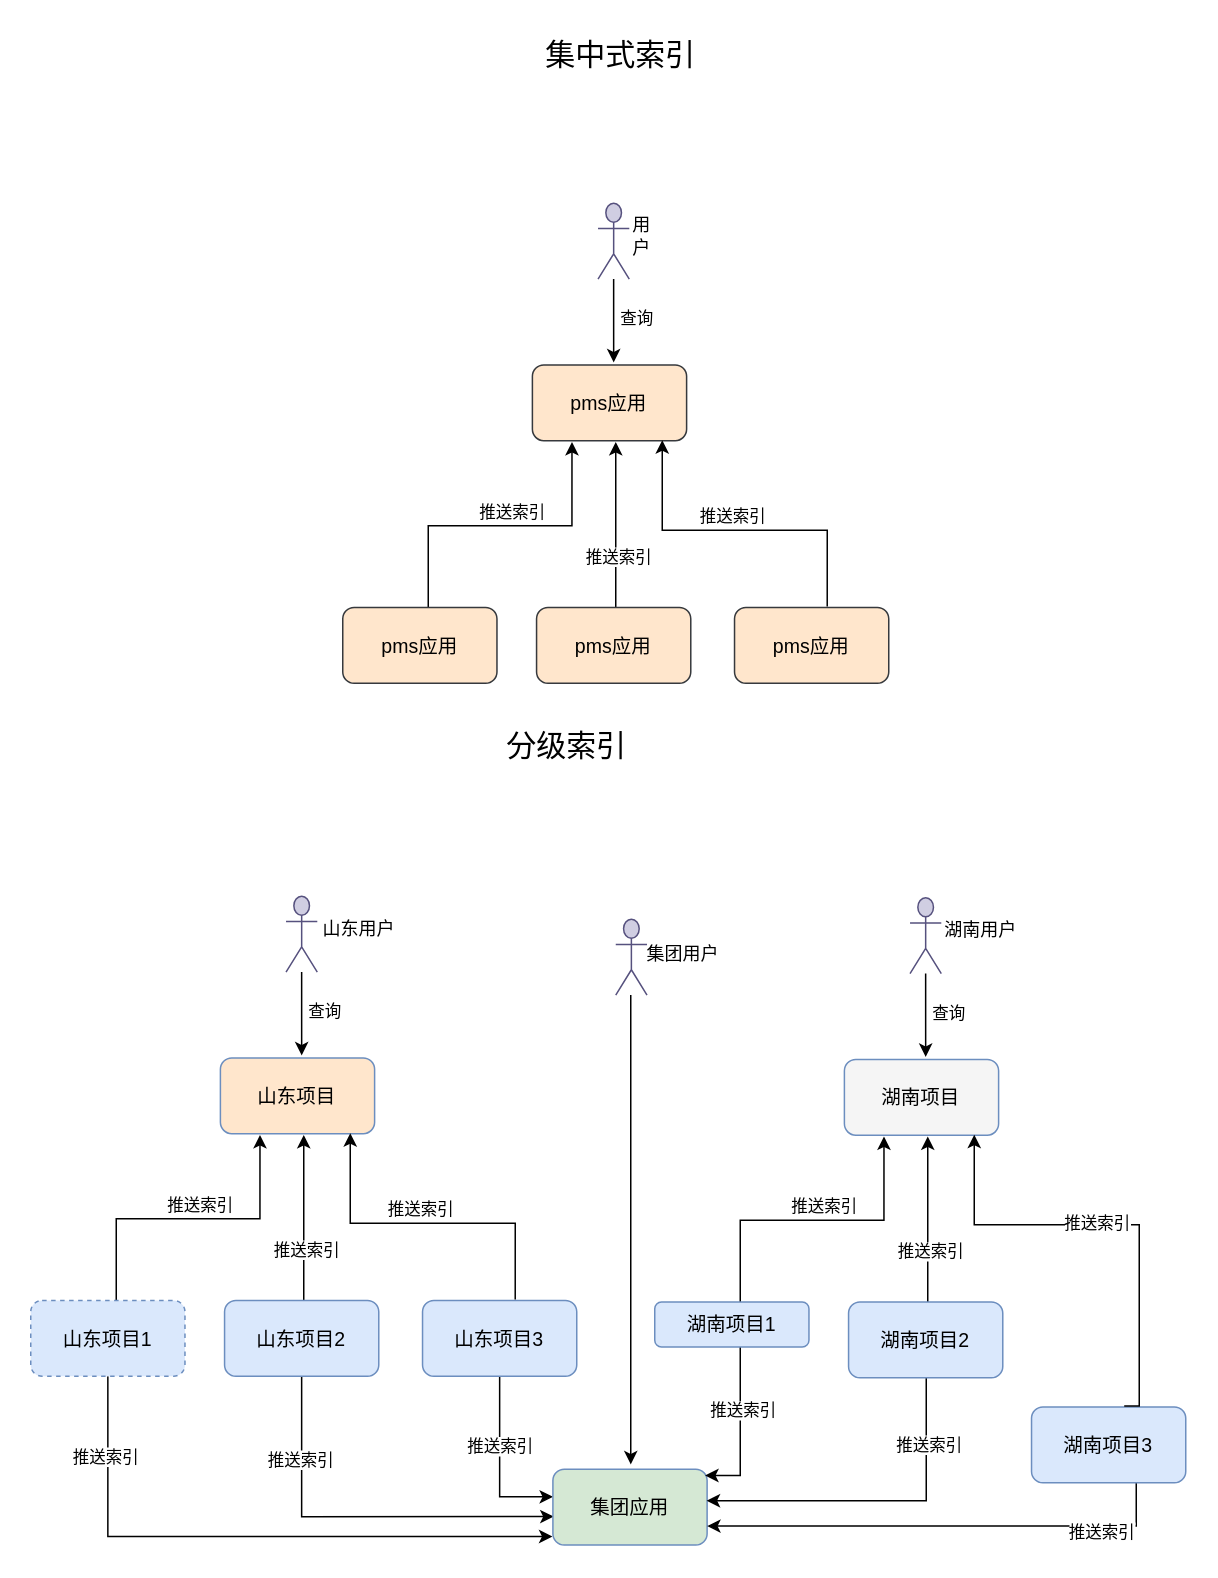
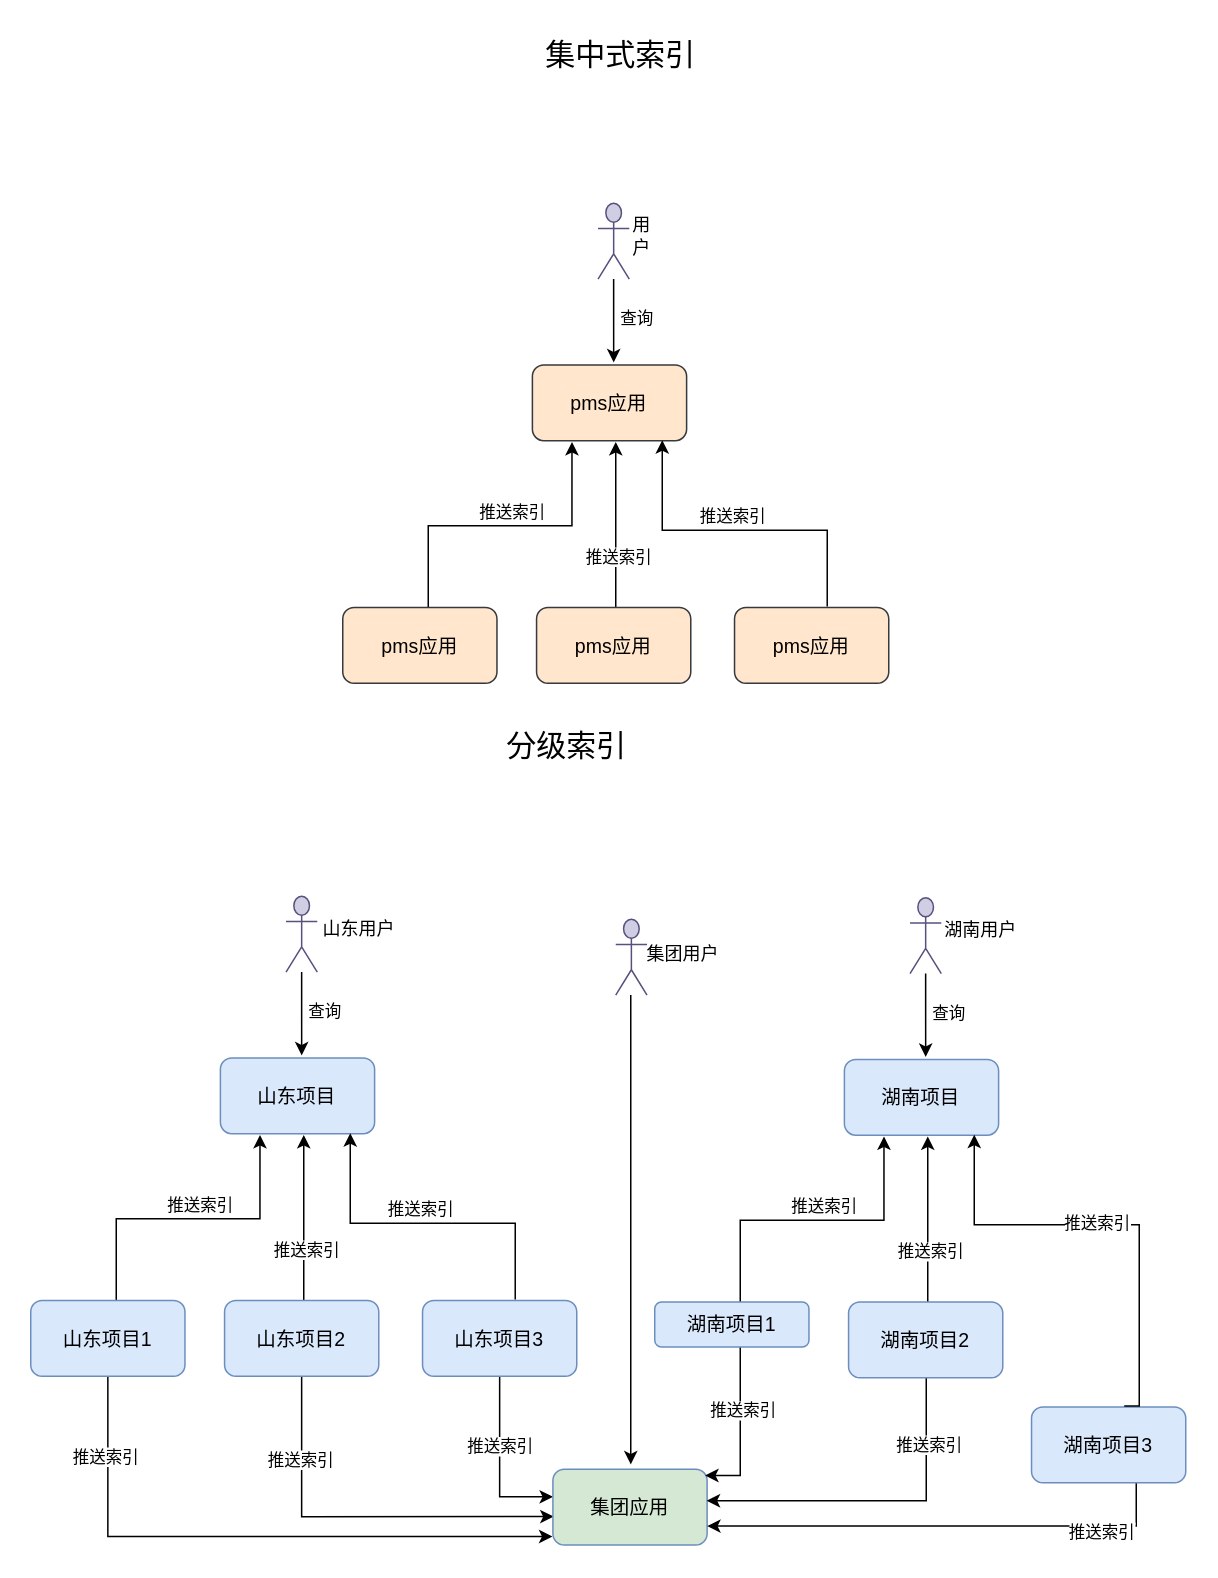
node "山东项目": fillcolor #ffe6cc -> #dae8fc
node "湖南项目": fillcolor #f5f5f5 -> #dae8fc
node "山东项目1": style dashed -> solid
